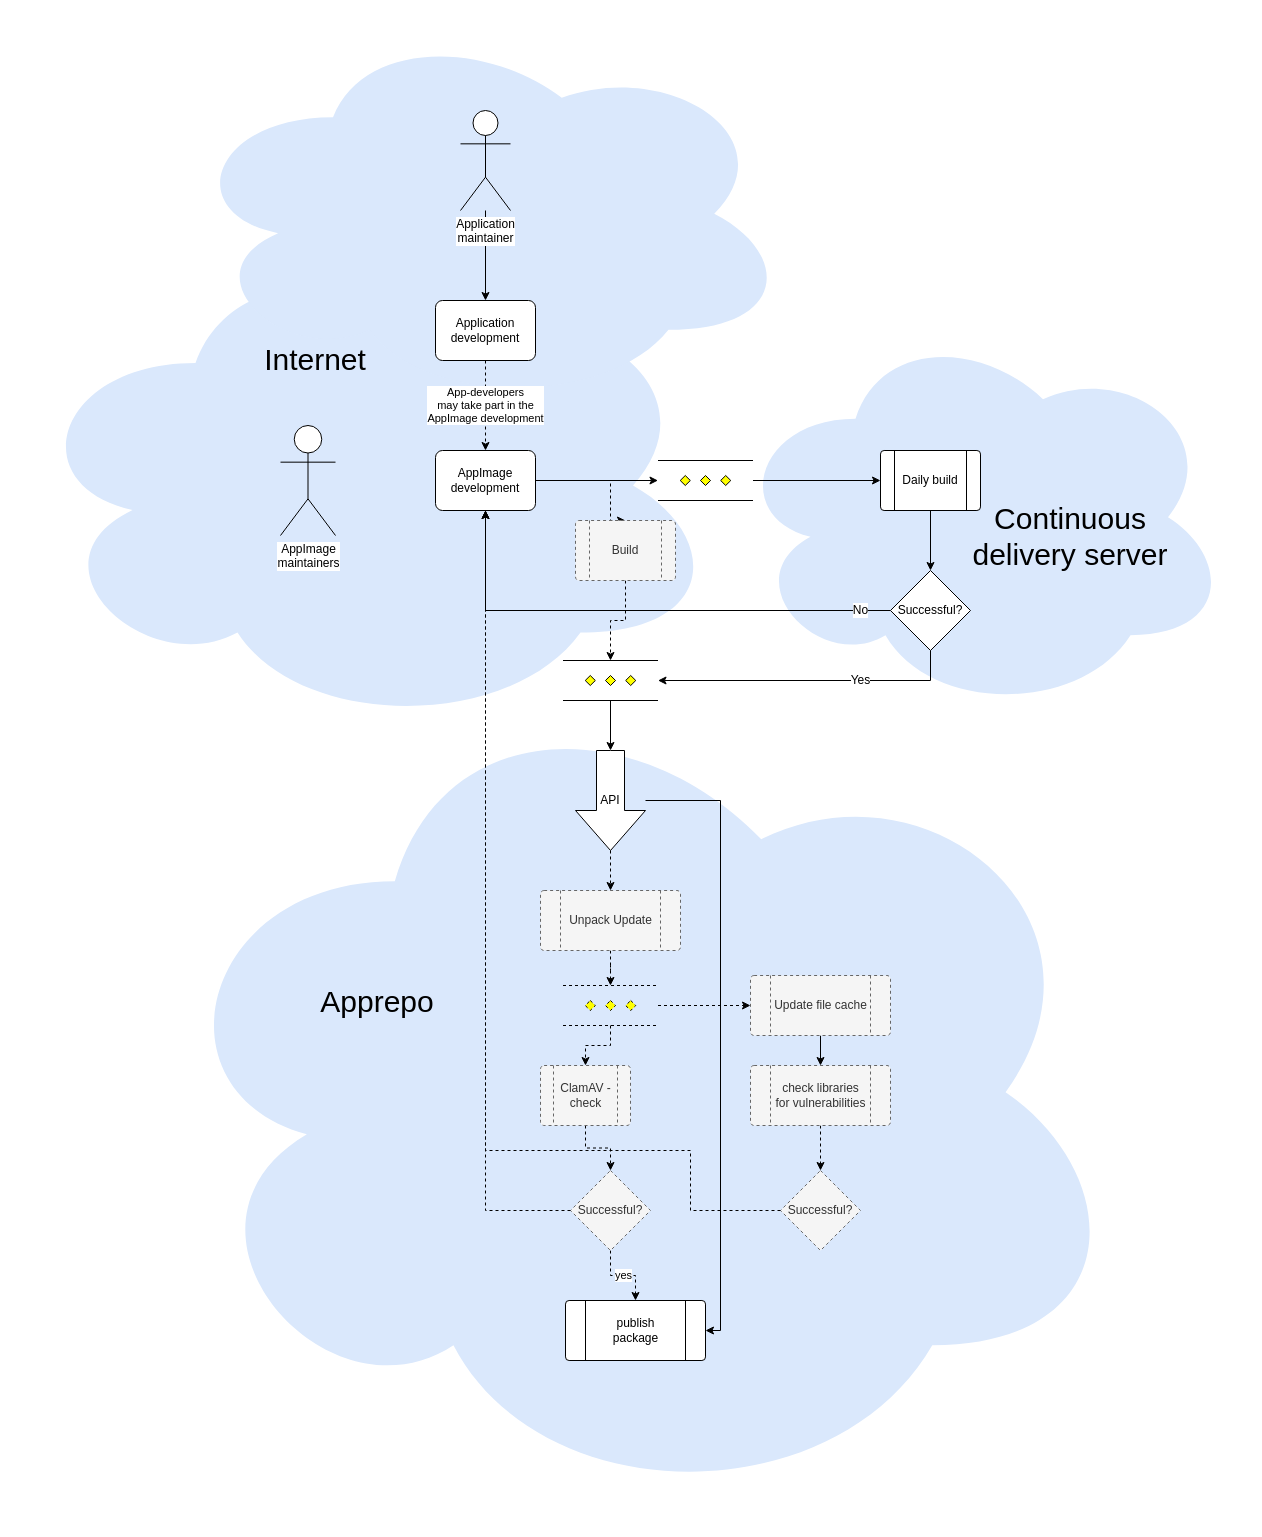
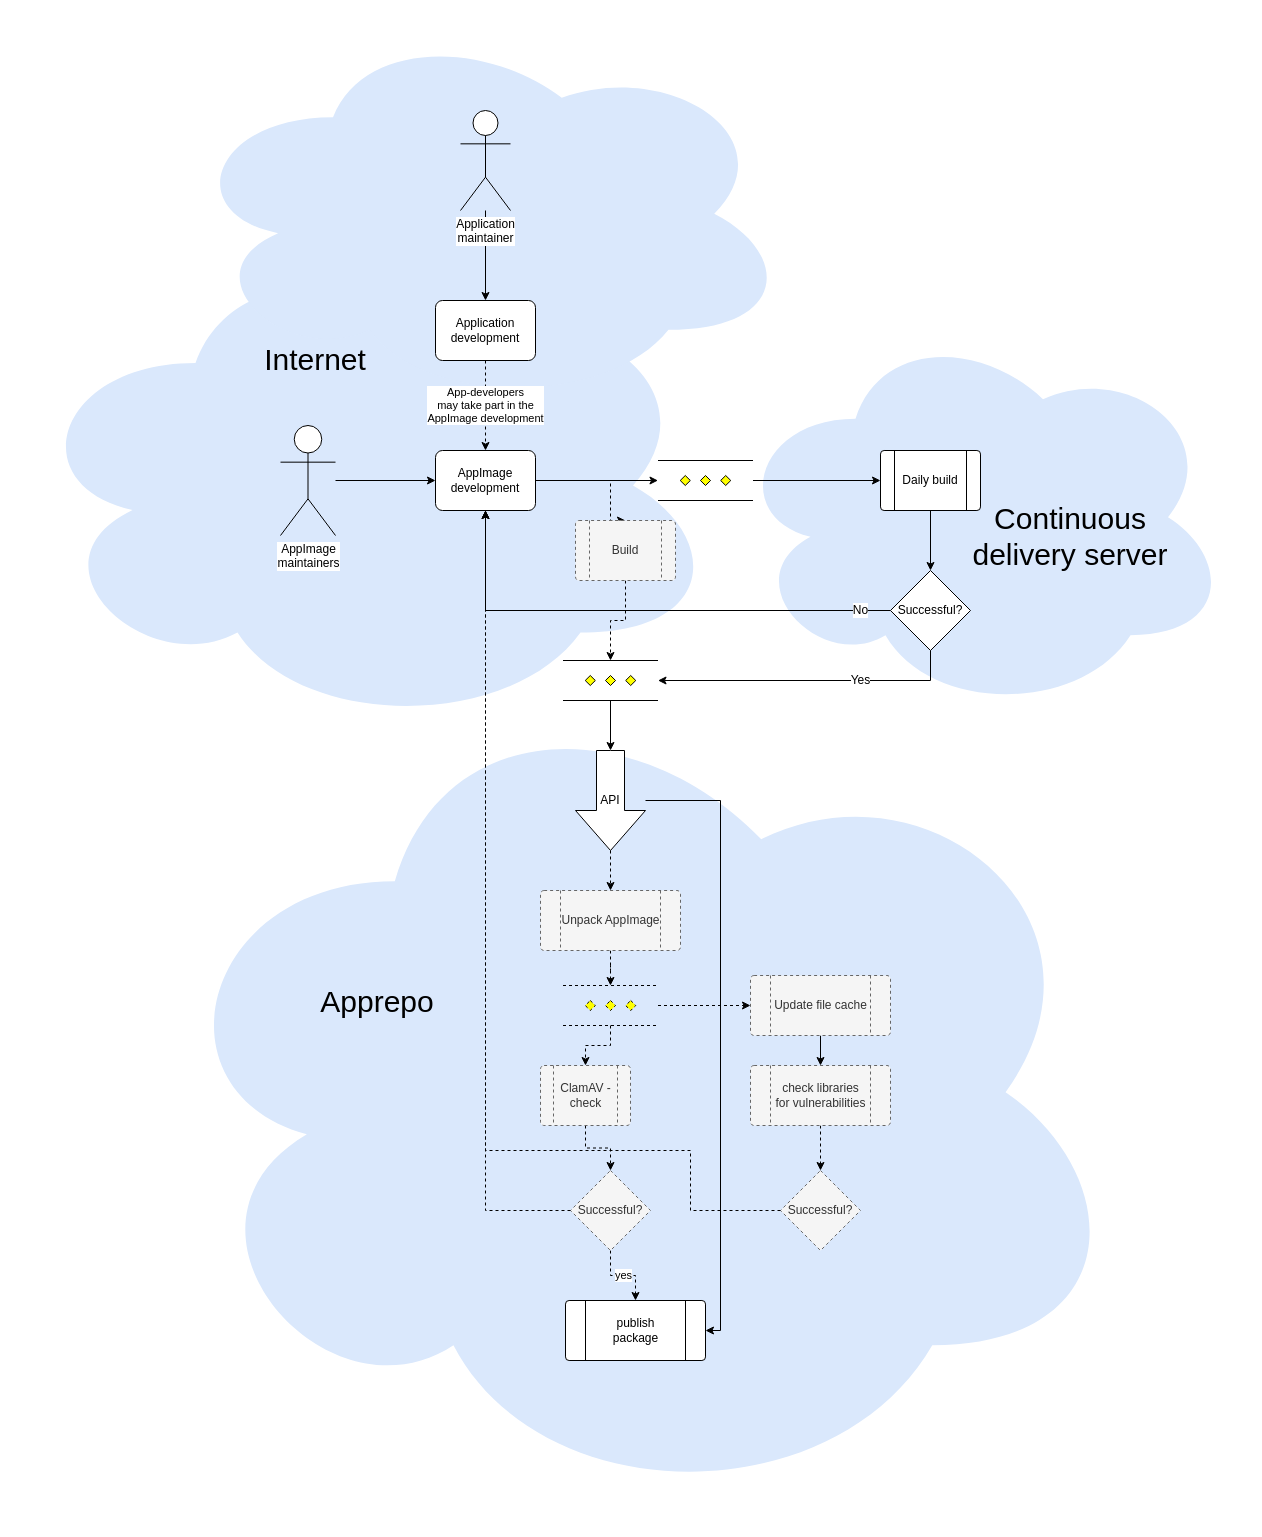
edge "AppImage maintainers" -> "AppImage development": added
node "Unpack Update": label "Unpack Update" -> "Unpack AppImage"
